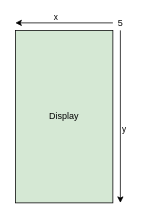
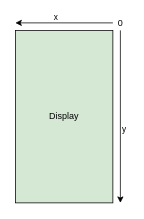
node "5": label "5" -> "0"
